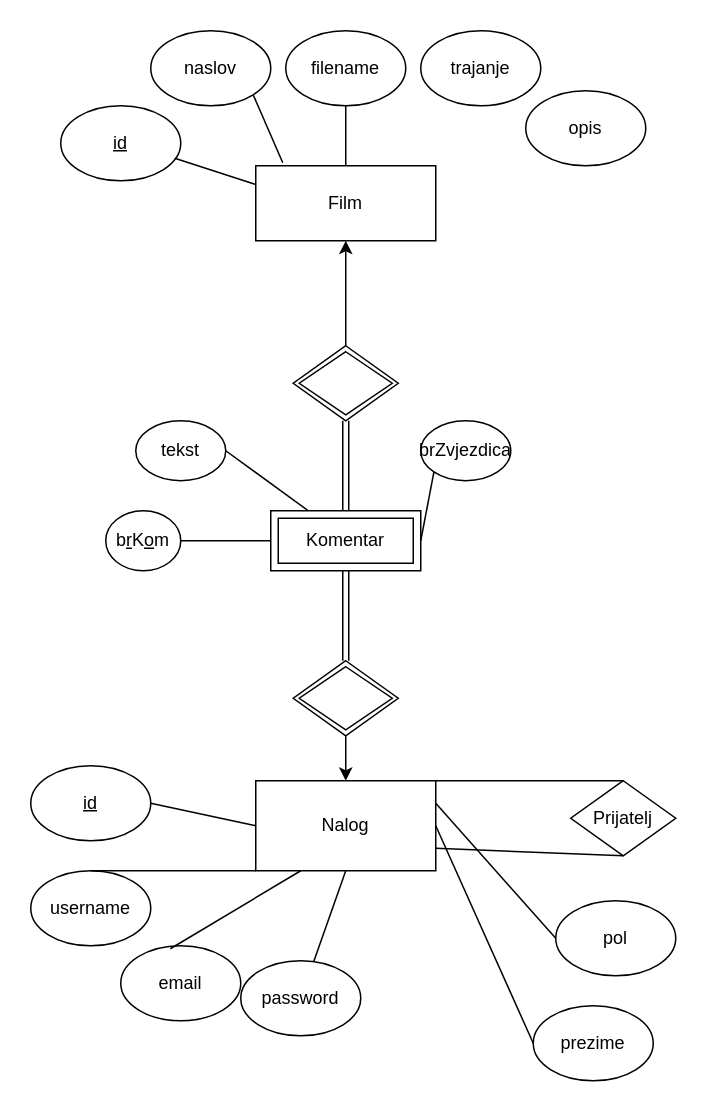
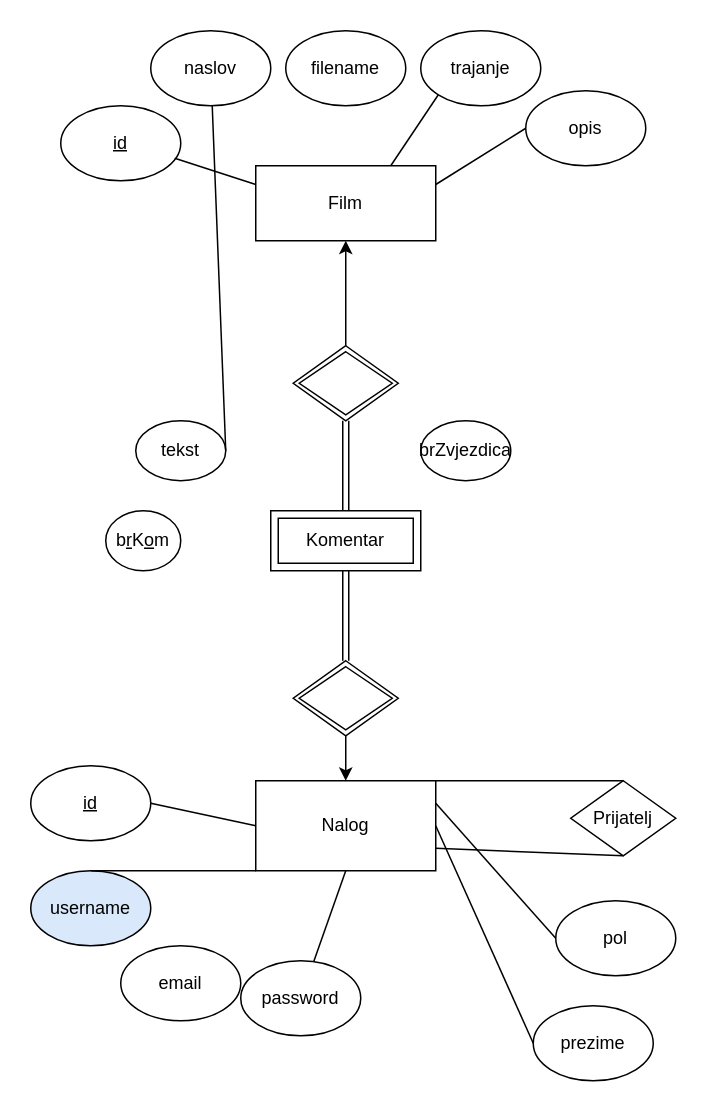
edge "naslov" -- "Film": removed
edge "trajanje" -- "Film": added
edge "filename" -- "Film": removed
edge "opis" -- "Film": added
edge "tekst" -- "Komentar": now "tekst" -- "naslov"
edge "brZvjezdica" -- "Komentar": removed
edge "brKom" -- "Komentar": removed
node "username": fillcolor #ffffff -> #dae8fc
edge "Nalog" -- "email": removed
